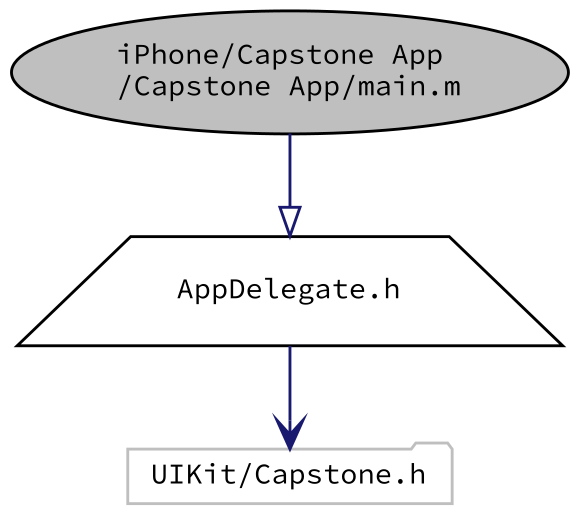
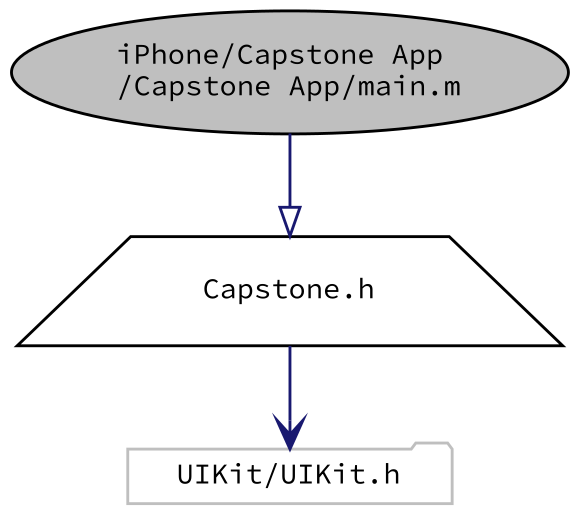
node "AppDelegate.h": label "AppDelegate.h" -> "Capstone.h"
node "UIKit/Capstone.h": label "UIKit/Capstone.h" -> "UIKit/UIKit.h"
